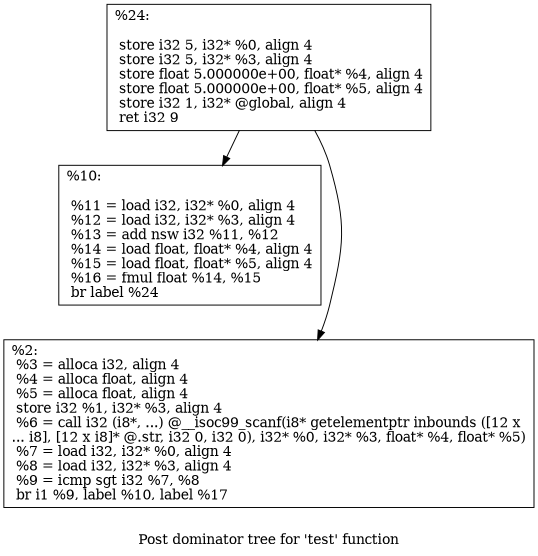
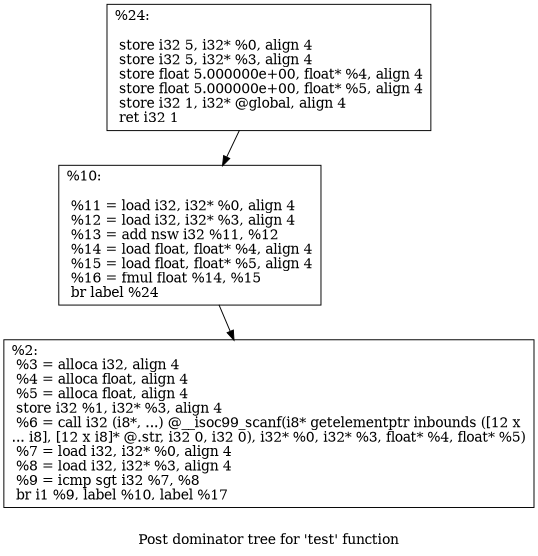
node "%24:": text "ret i32 9" -> "ret i32 1"
edge "%24:" -> "%2:": now "%10:" -> "%2:"
